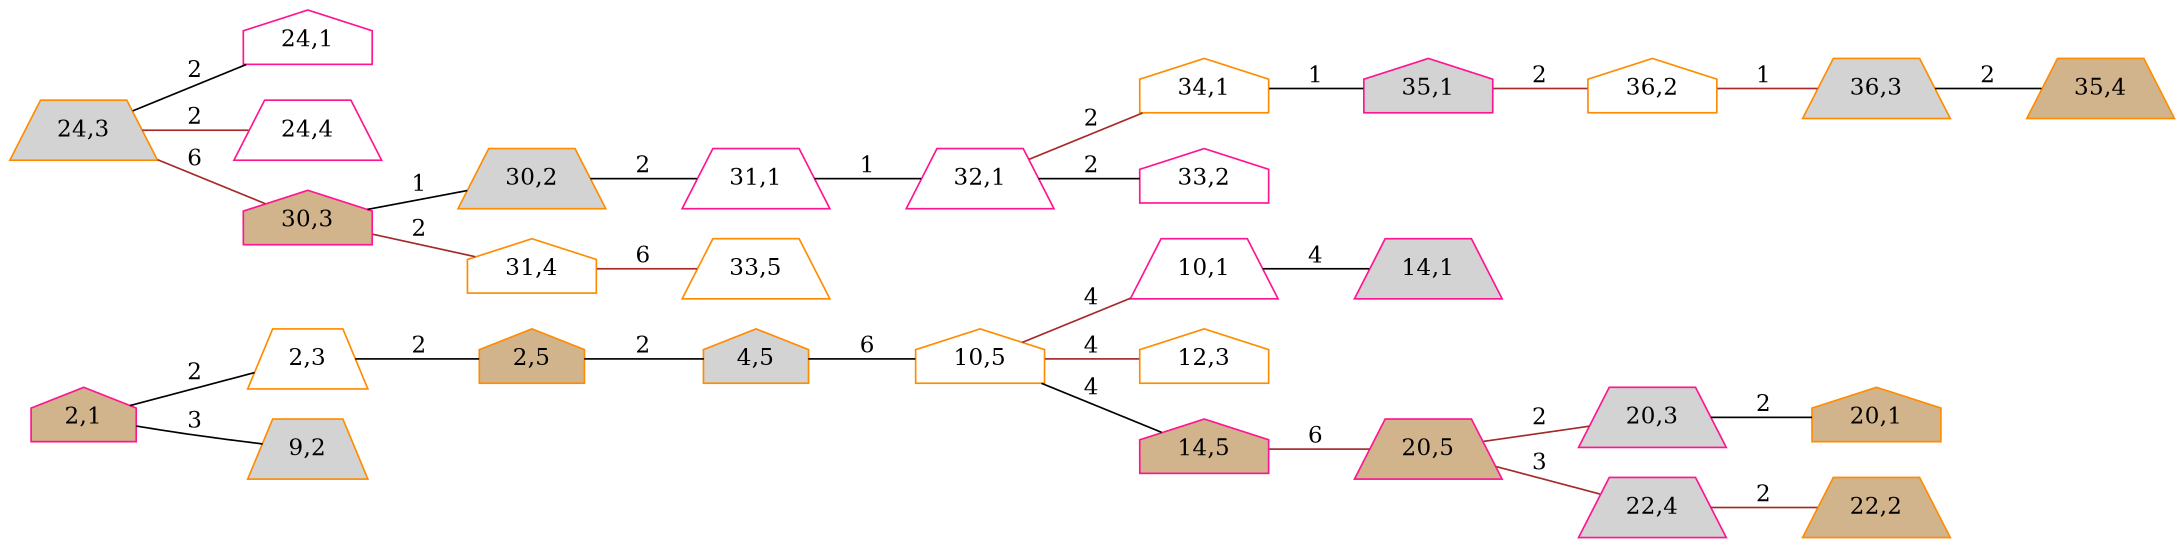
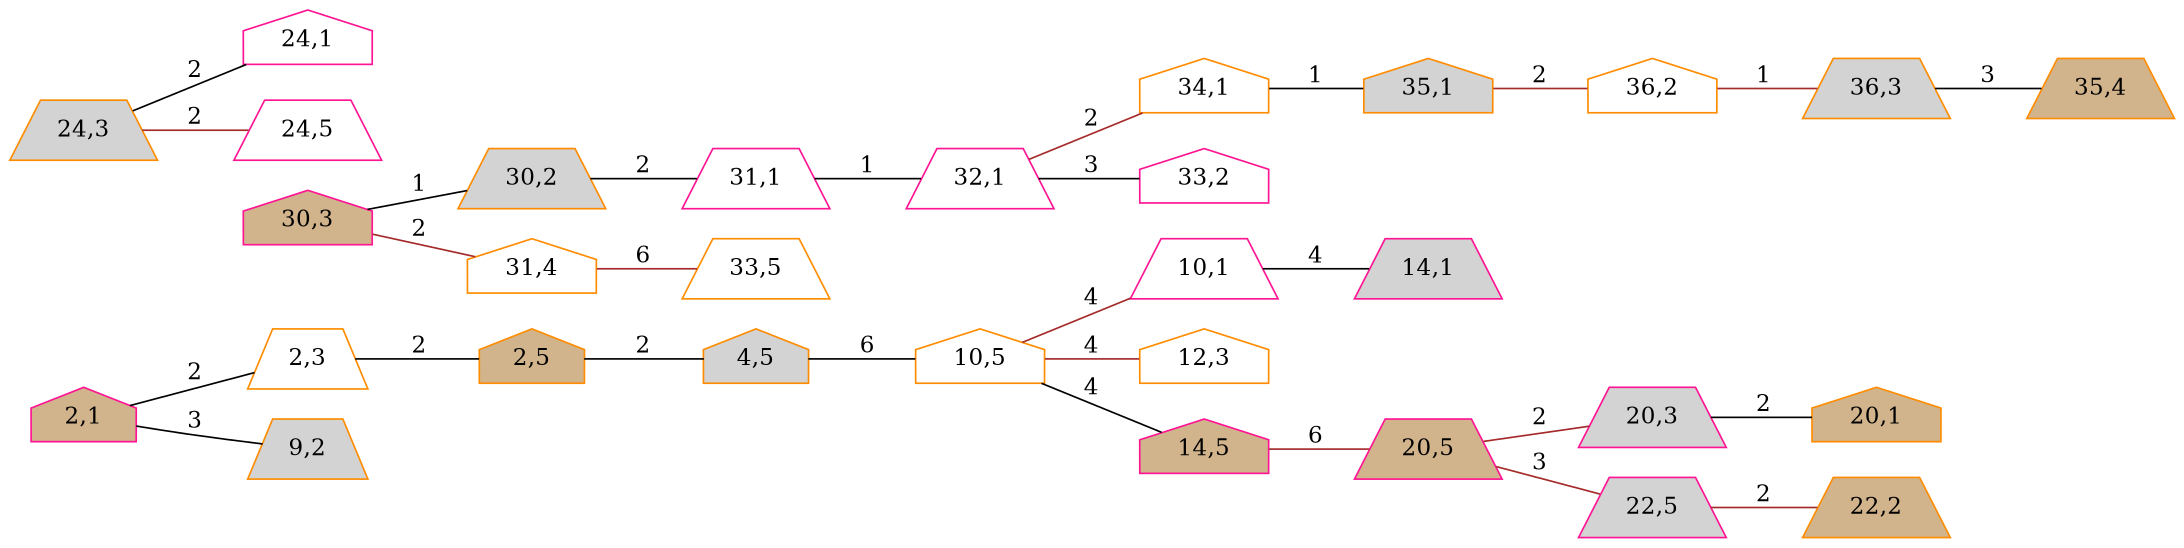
edge "36,3" -- "35,4": label "2" -> "3"
node "35,1": color deeppink -> darkorange
node "24,4": label "24,4" -> "24,5"
edge "32,1" -- "33,2": label "2" -> "3"
edge "24,3" -- "30,3": removed, label "6"
node "22,4": label "22,4" -> "22,5"
